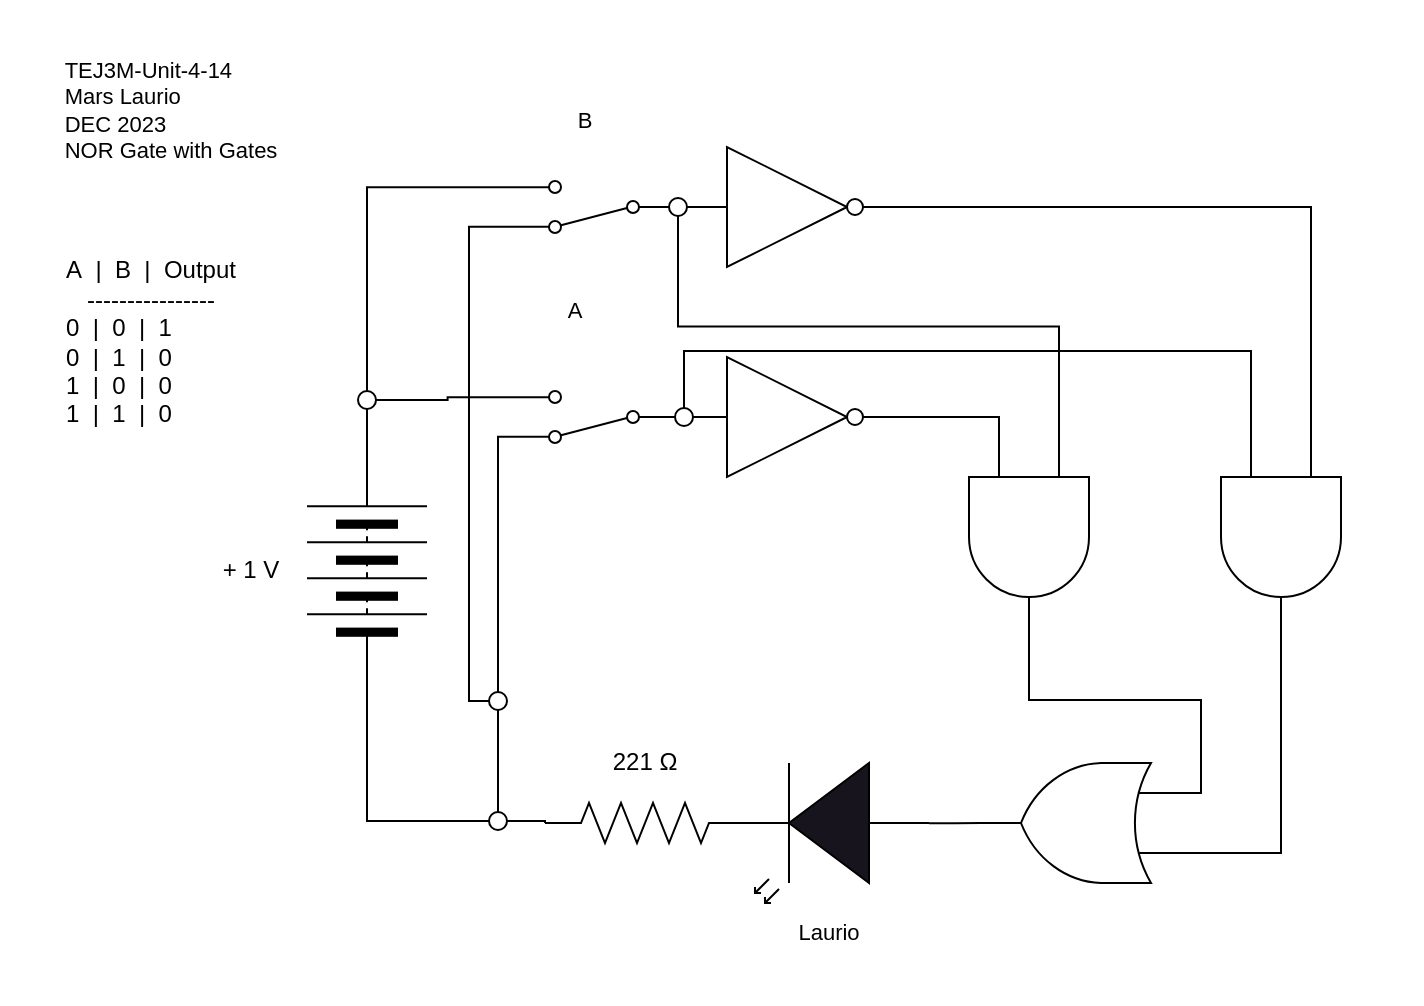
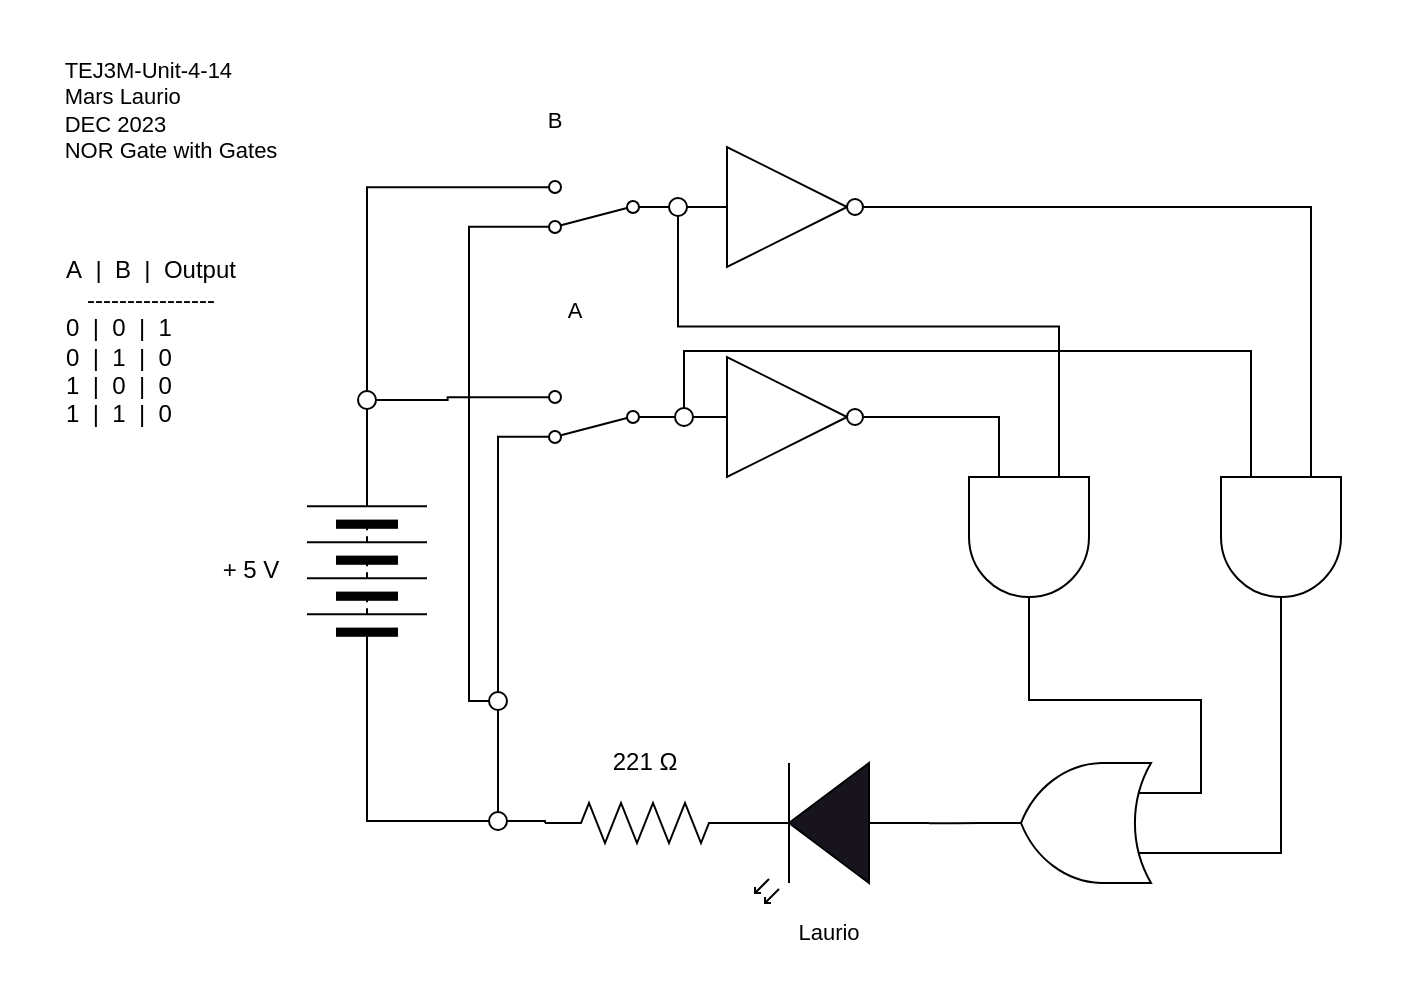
node "B": moved (585, 121) -> (555, 121)
node "+ 1 V": label "+ 1 V" -> "+ 5 V"
